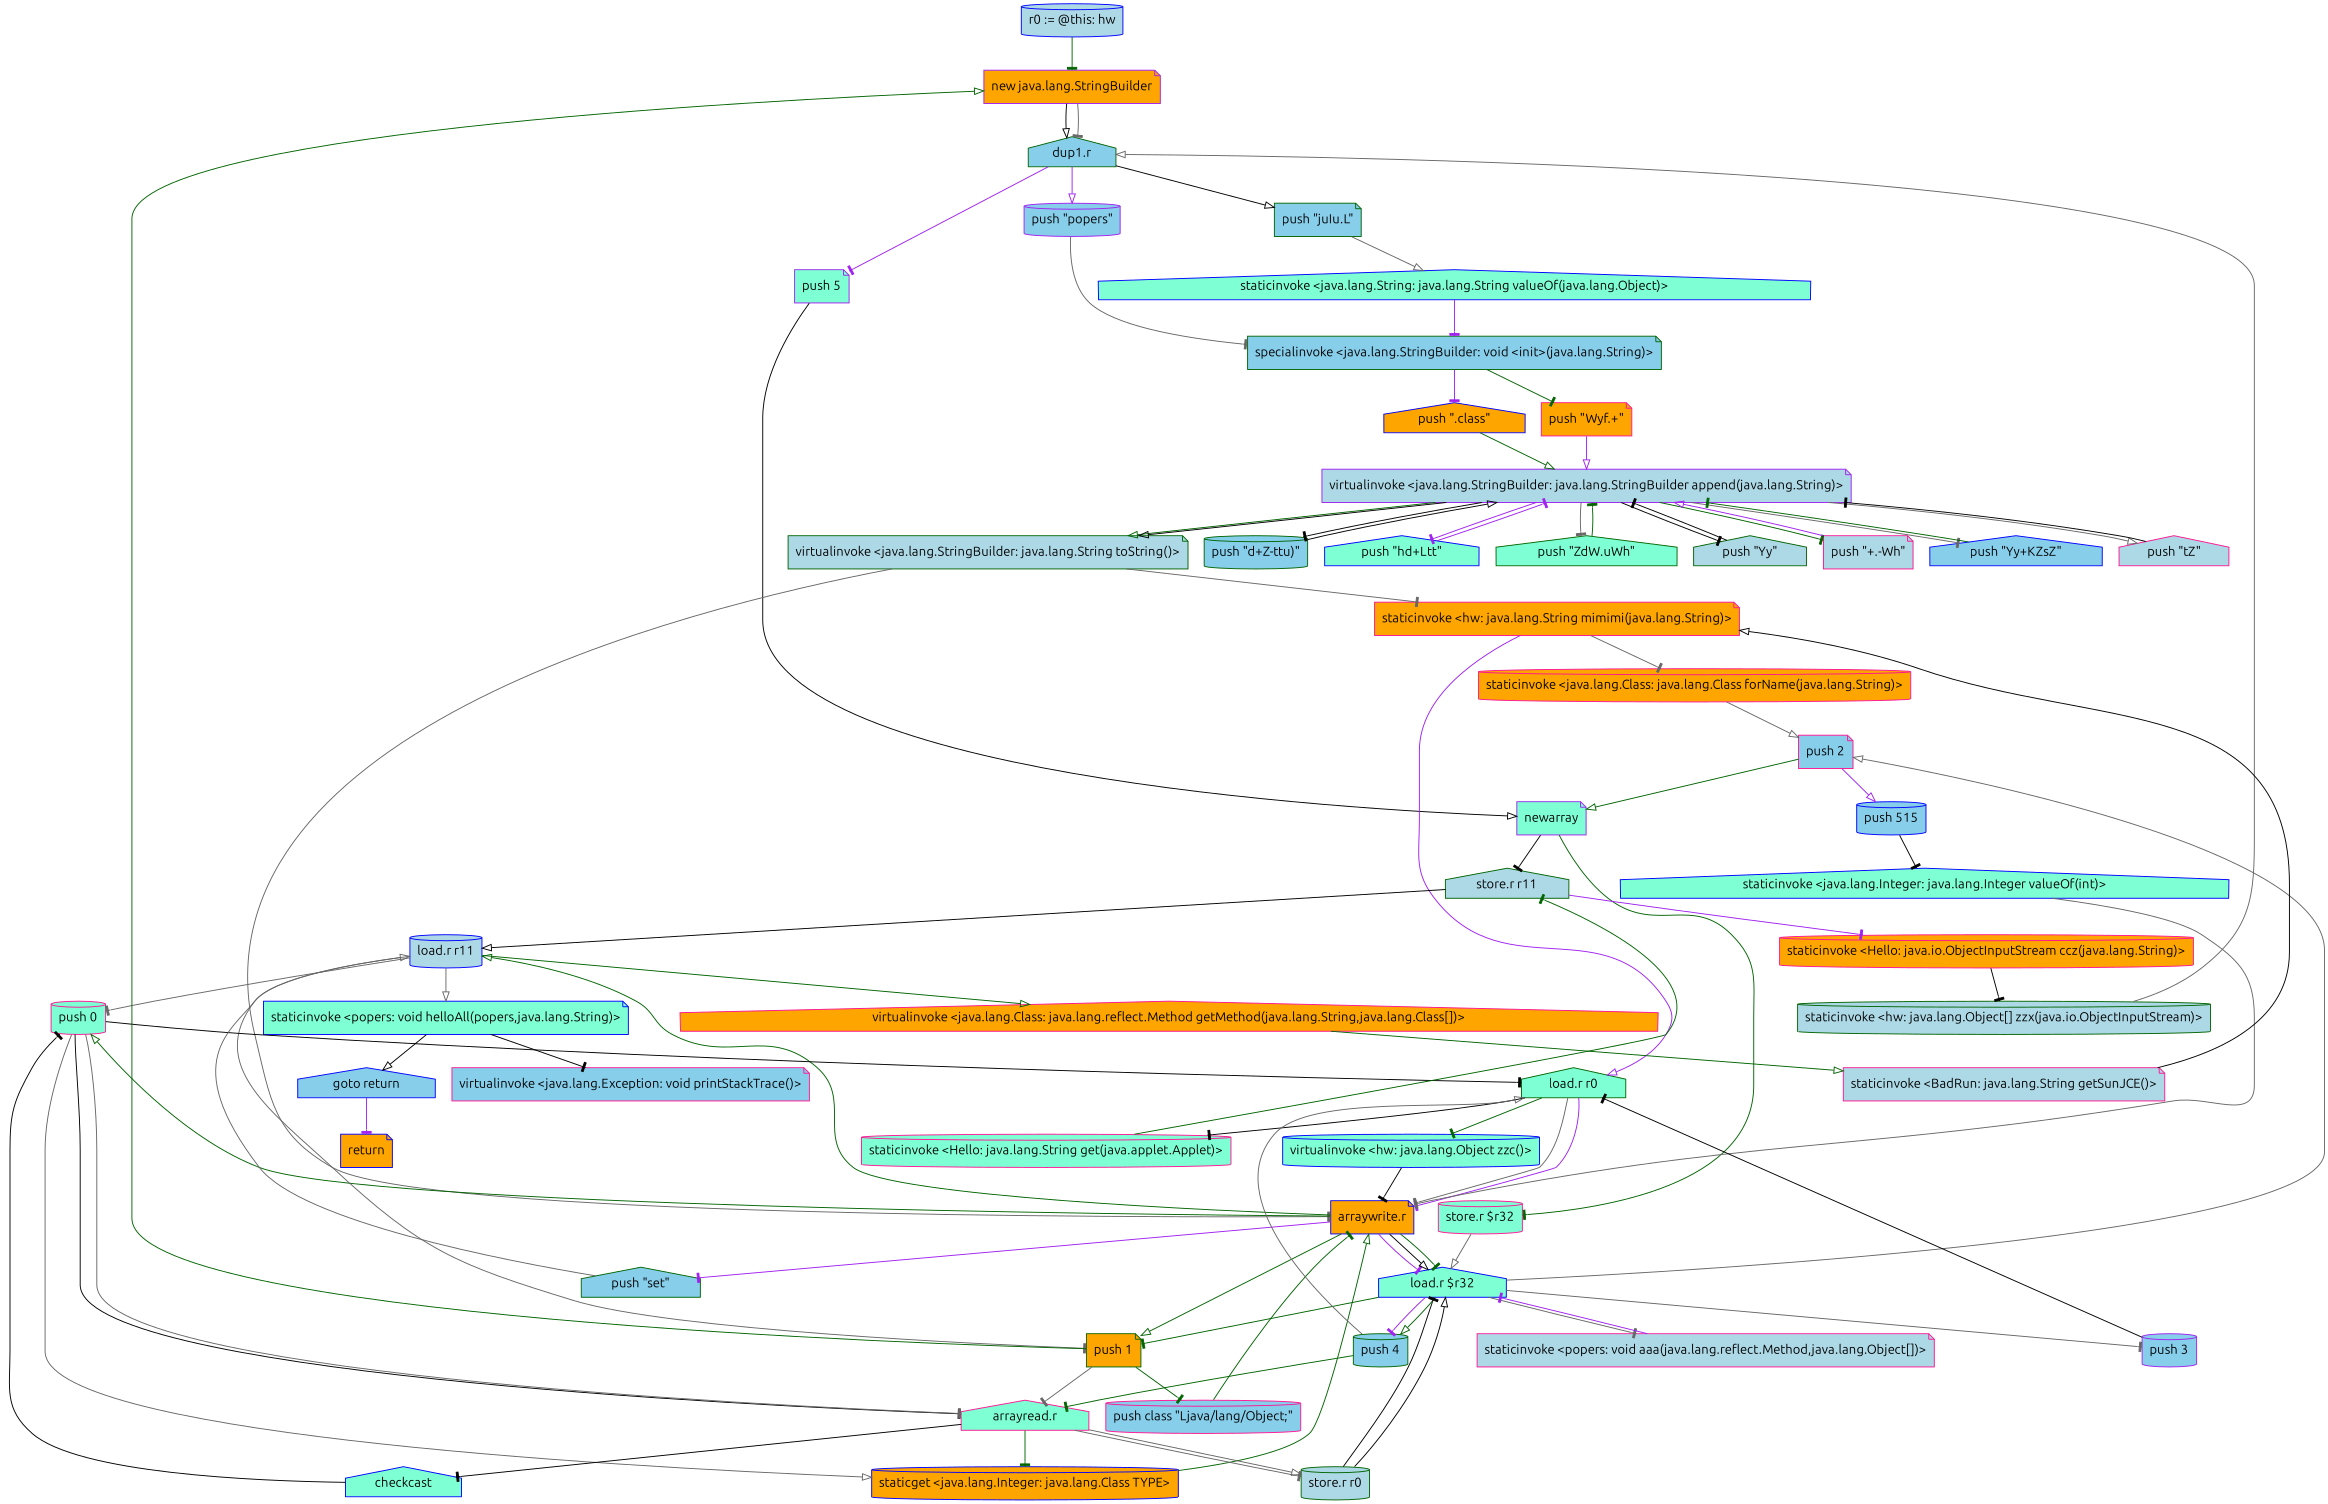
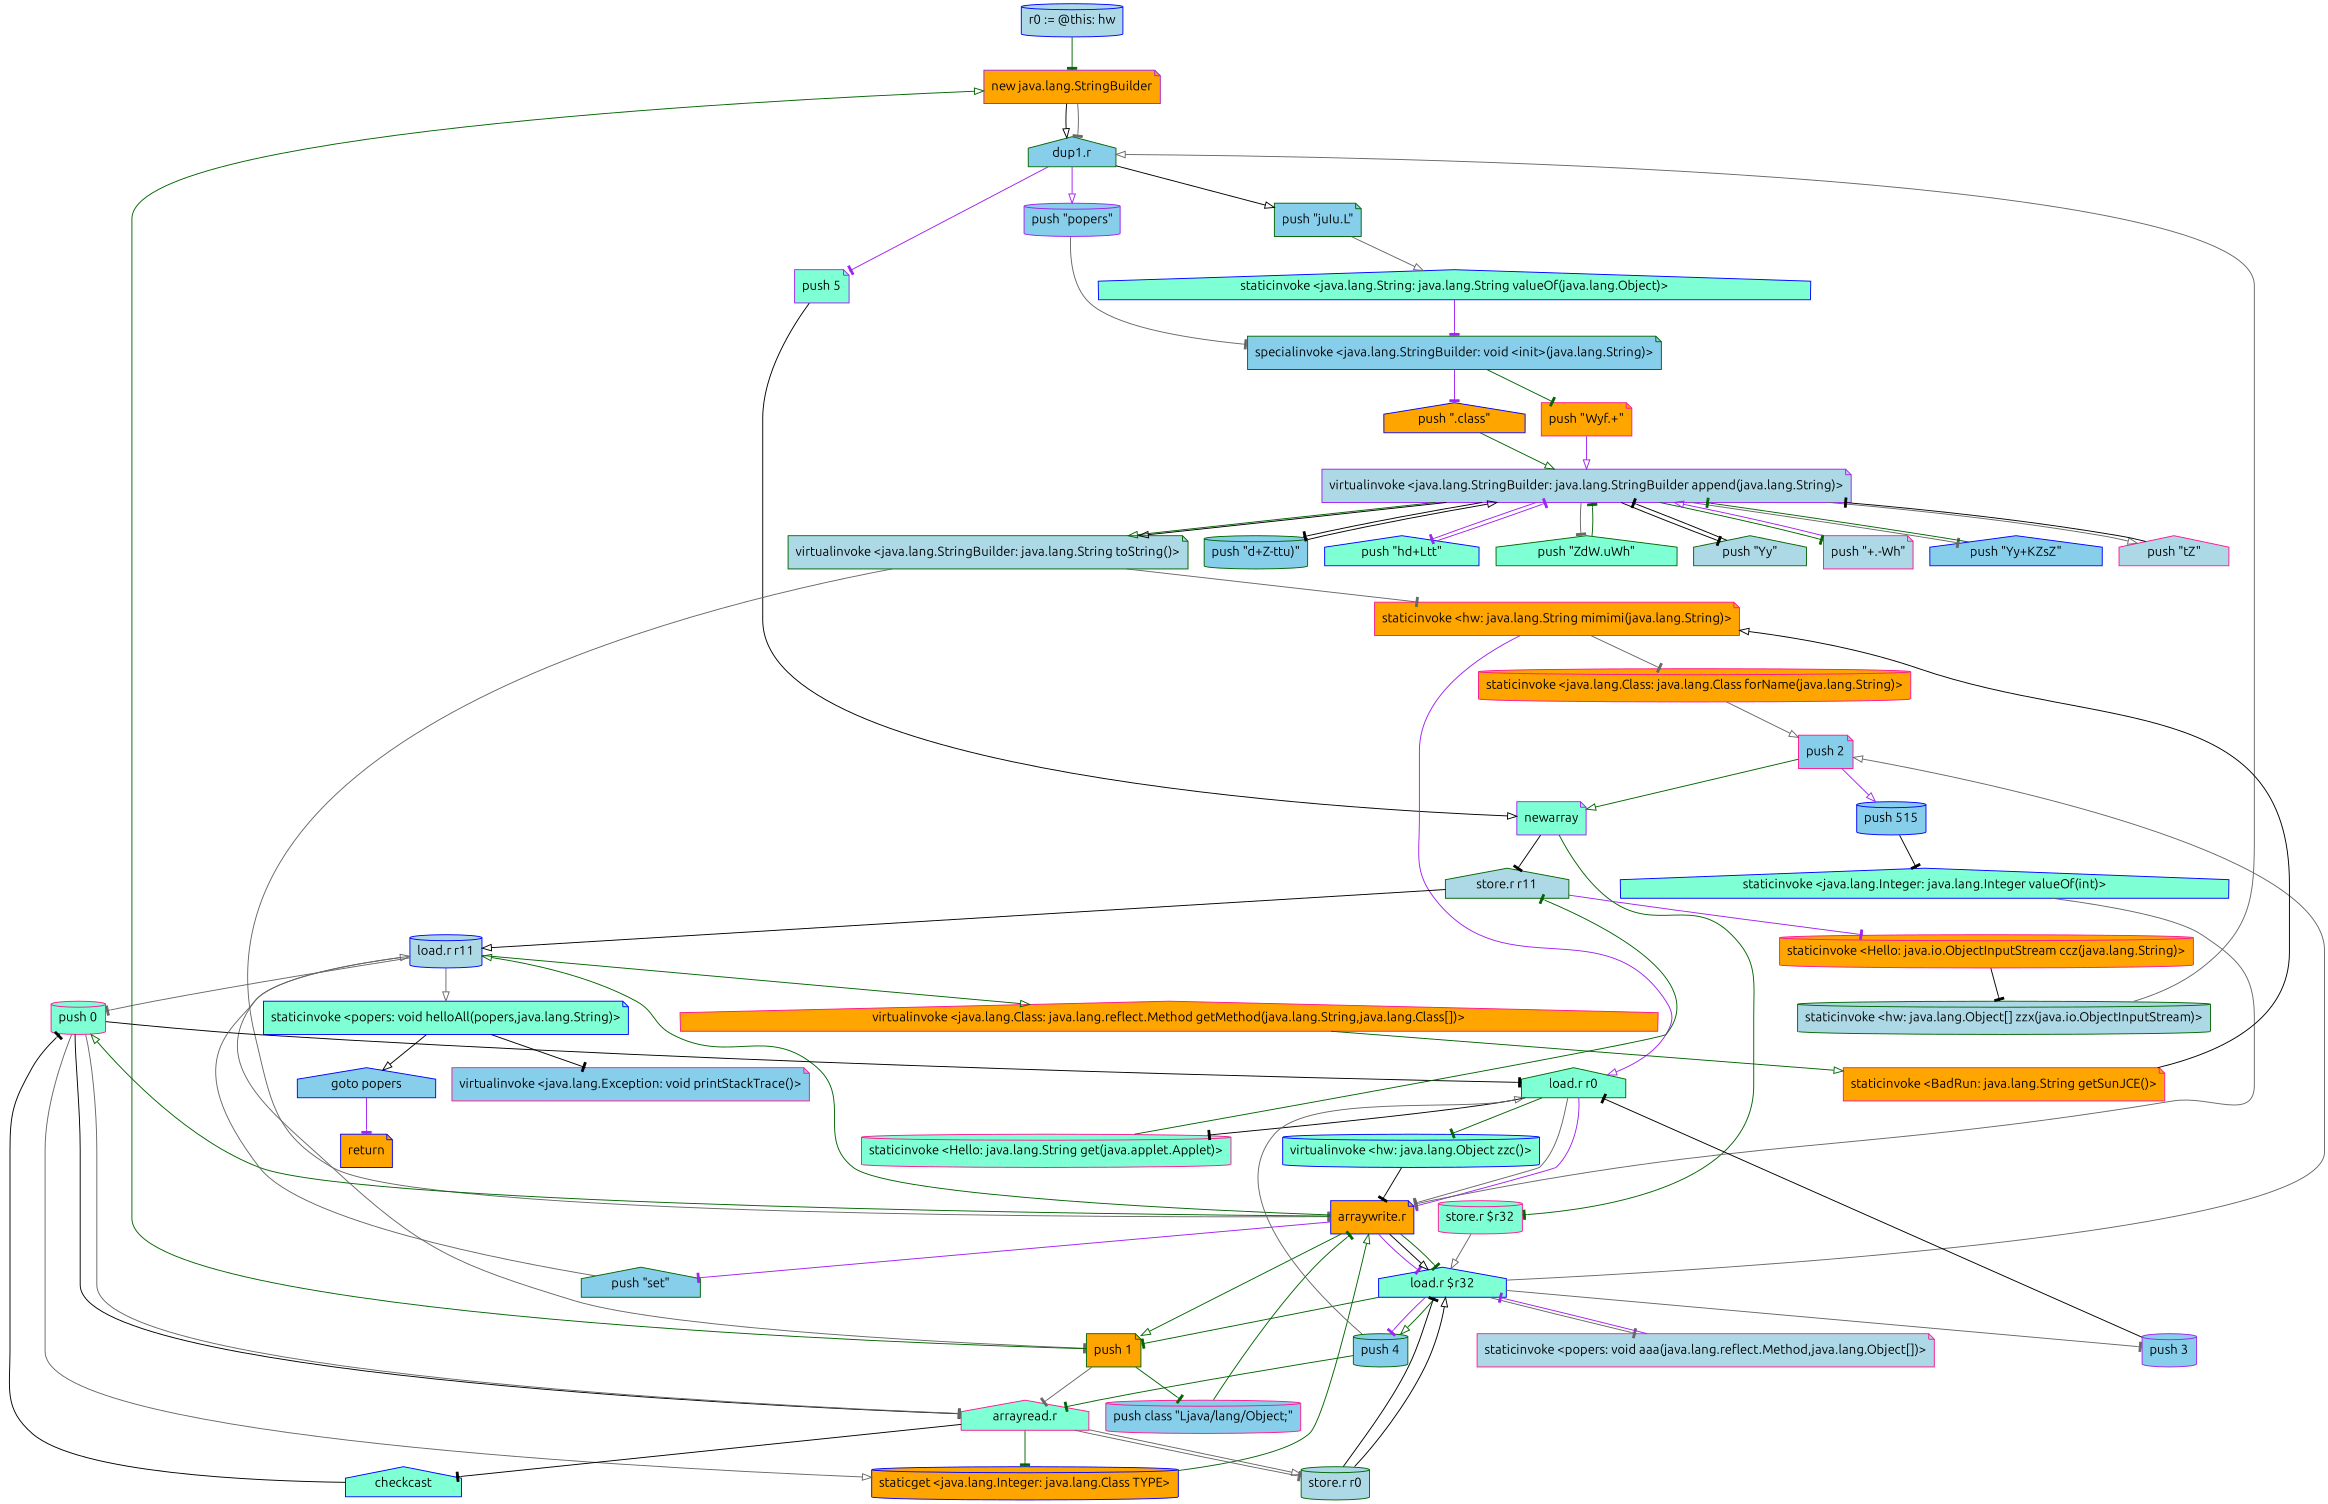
node "goto return": label "goto return" -> "goto popers"
node "staticinvoke <BadRun: java.lang.String getSunJCE()>": fillcolor lightblue -> orange
